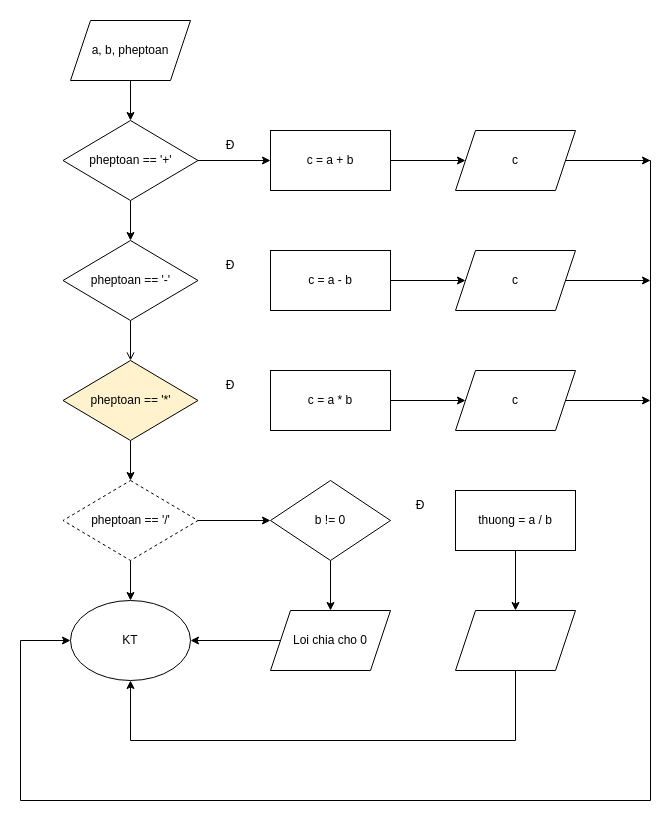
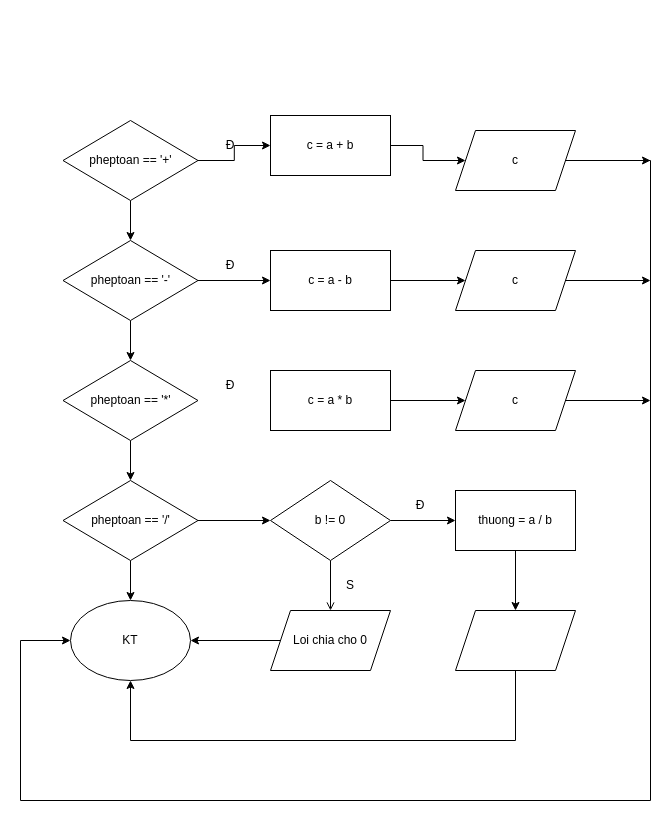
node "a, b, pheptoan": removed
edge "a, b, pheptoan" -> "pheptoan == '+'": removed
node "c = a + b": moved (331, 161) -> (331, 146)
edge "pheptoan == '-'" -> "c = a - b": added
edge "pheptoan == '-'" -> "pheptoan == '*'": arrowhead open -> classic
node "pheptoan == '*'": fillcolor #fff2cc -> #ffffff
node "pheptoan == '/'": style dashed -> solid
edge "b != 0" -> "thuong = a / b": added
node "S": added
edge "b != 0" -> "Loi chia cho 0": arrowhead classic -> open
